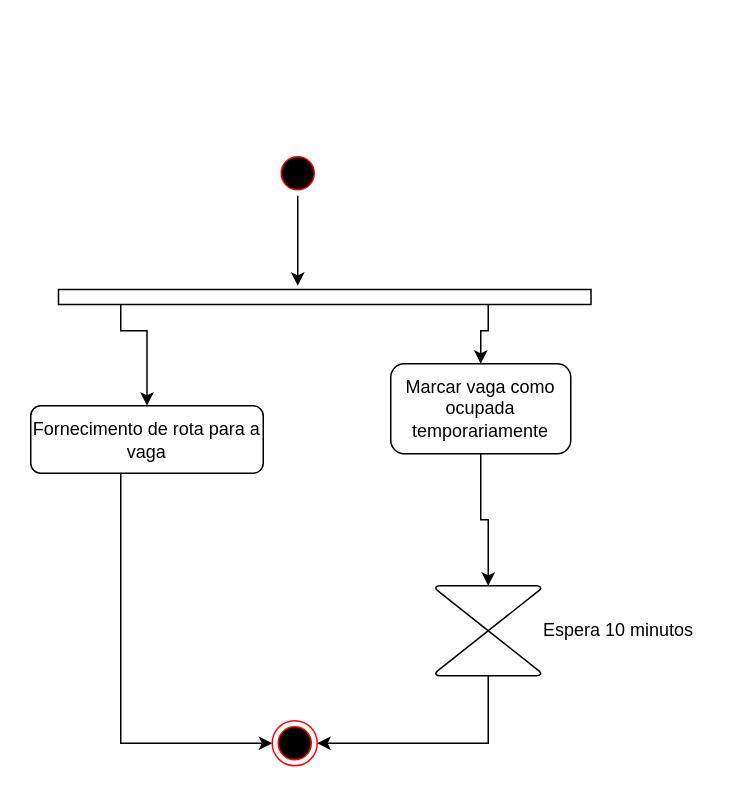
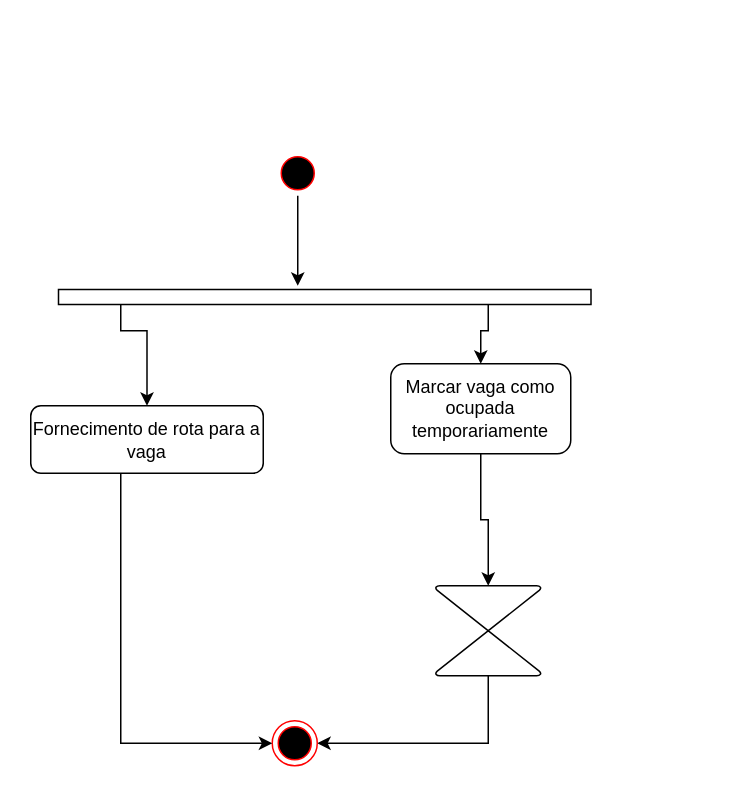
node "Espera 10 minutos": removed
